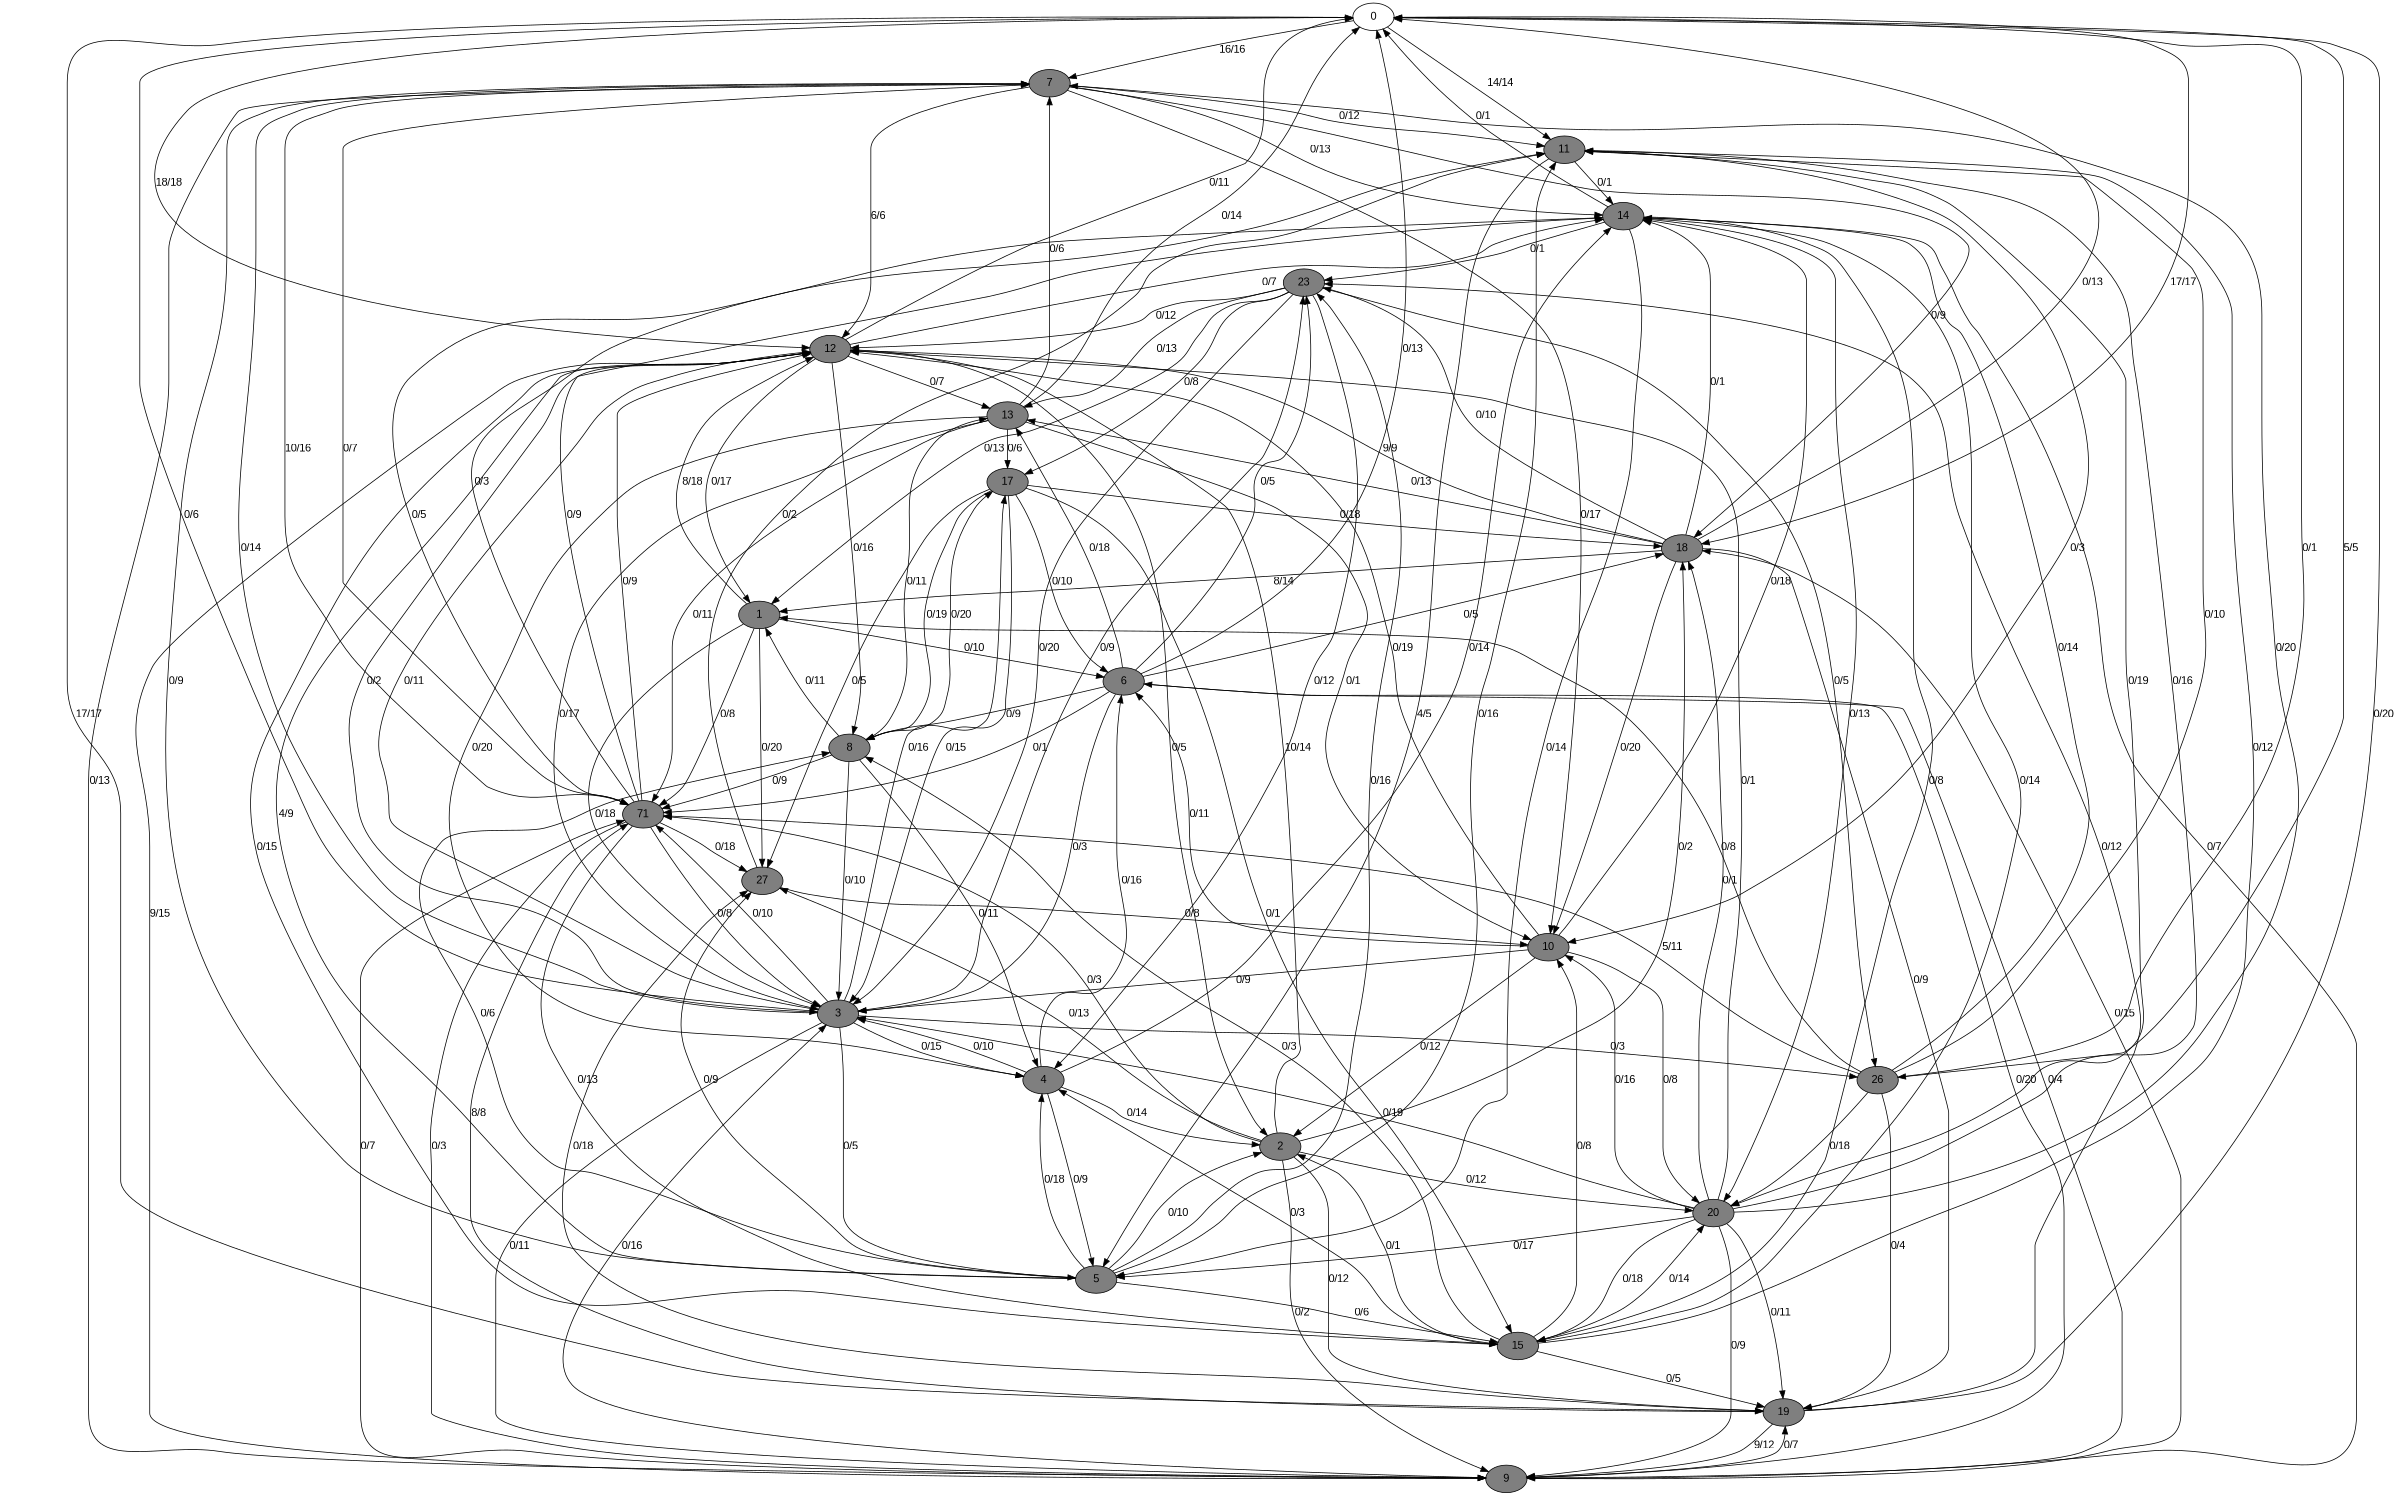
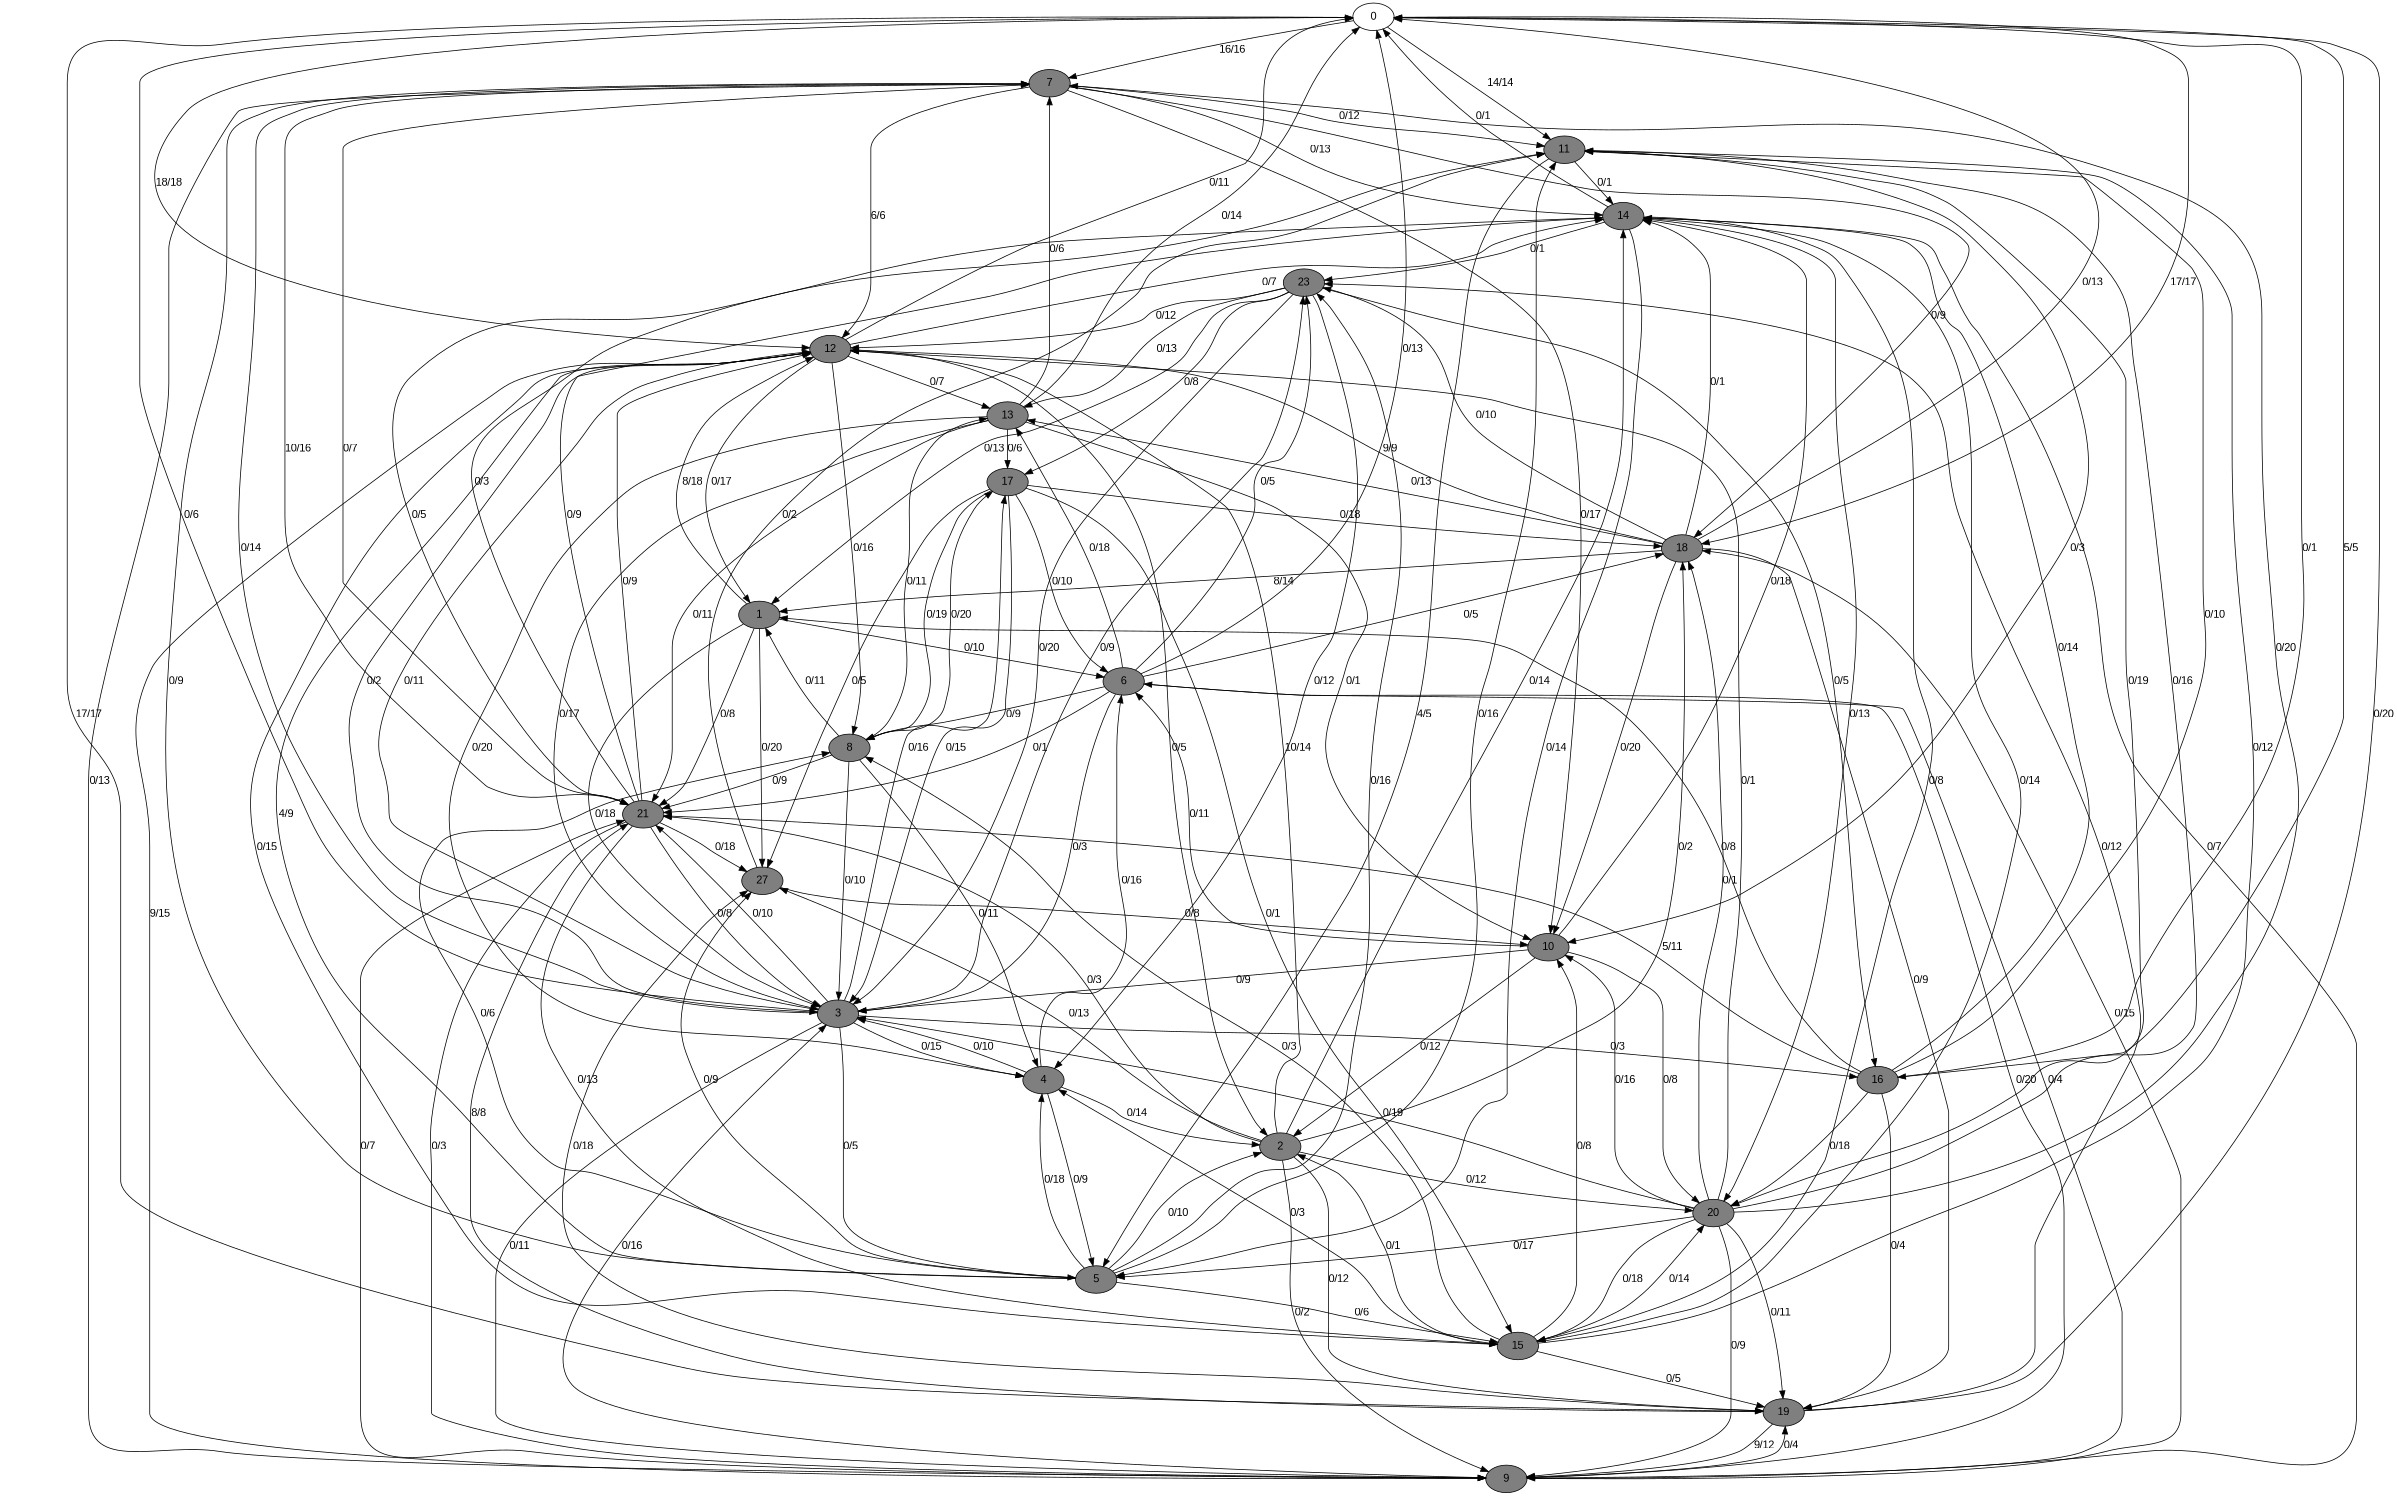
edge "10" -> "12": removed, label "0/19"
edge "4" -> "14": now "2" -> "14"
node "71": label "71" -> "21"
node "26": label "26" -> "16"
edge "9" -> "19": label "0/7" -> "0/4"
